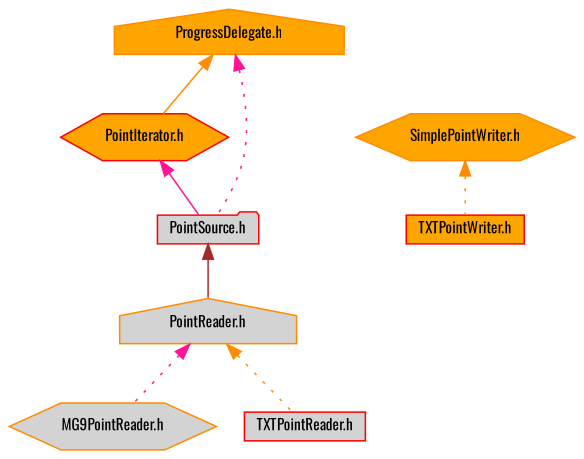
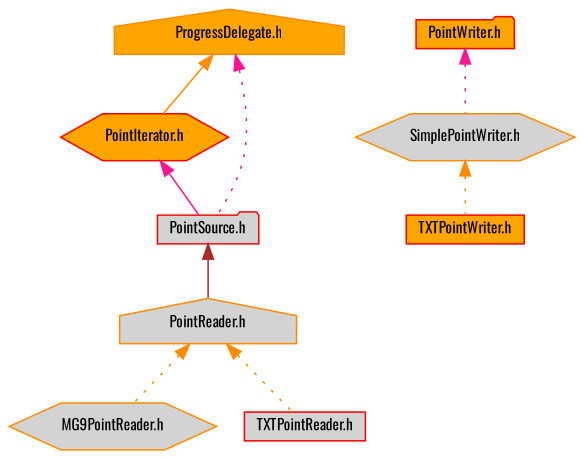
node "PointWriter.h": added
node "SimplePointWriter.h": fillcolor orange -> lightgrey
edge "MG9PointReader.h" -> "PointReader.h": color deeppink -> darkorange
